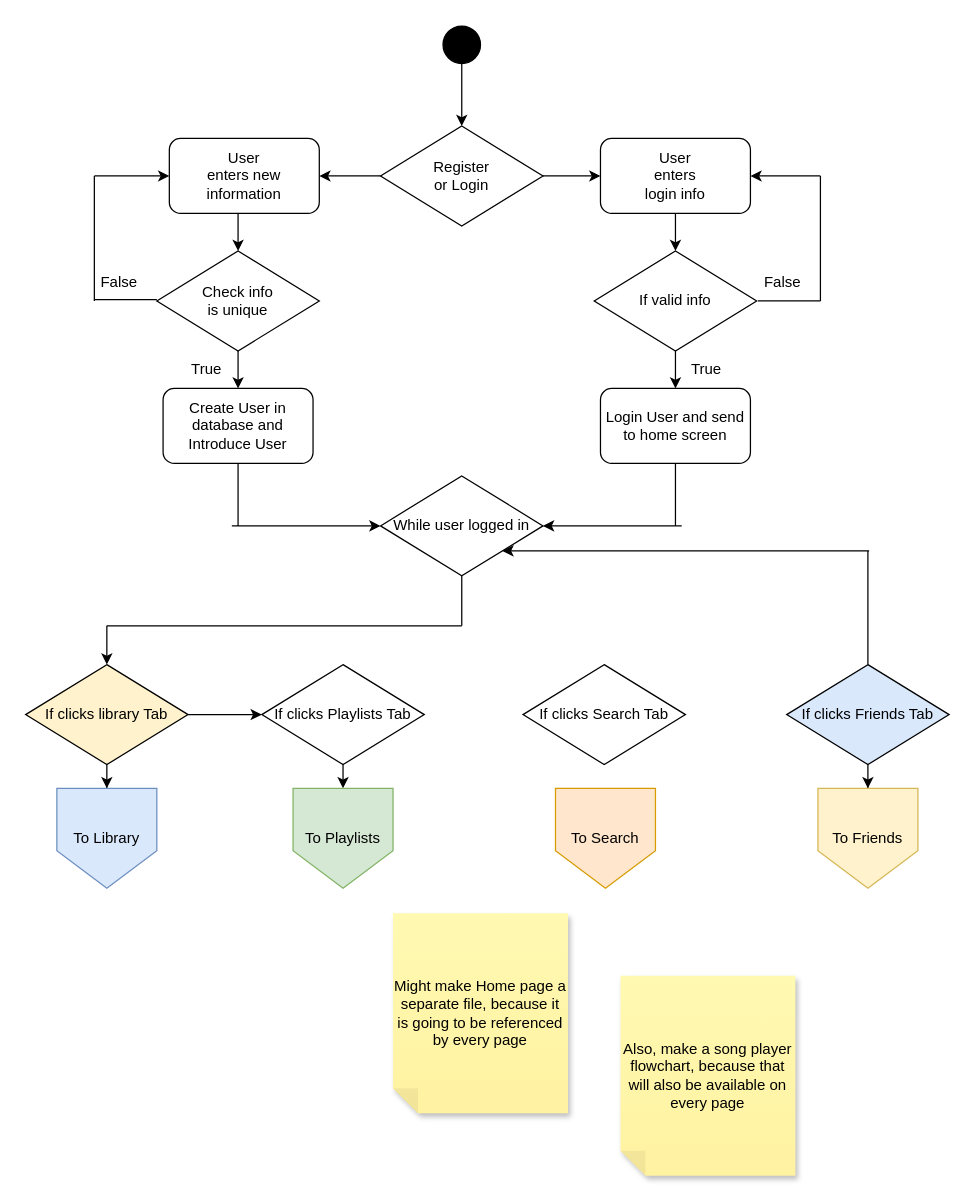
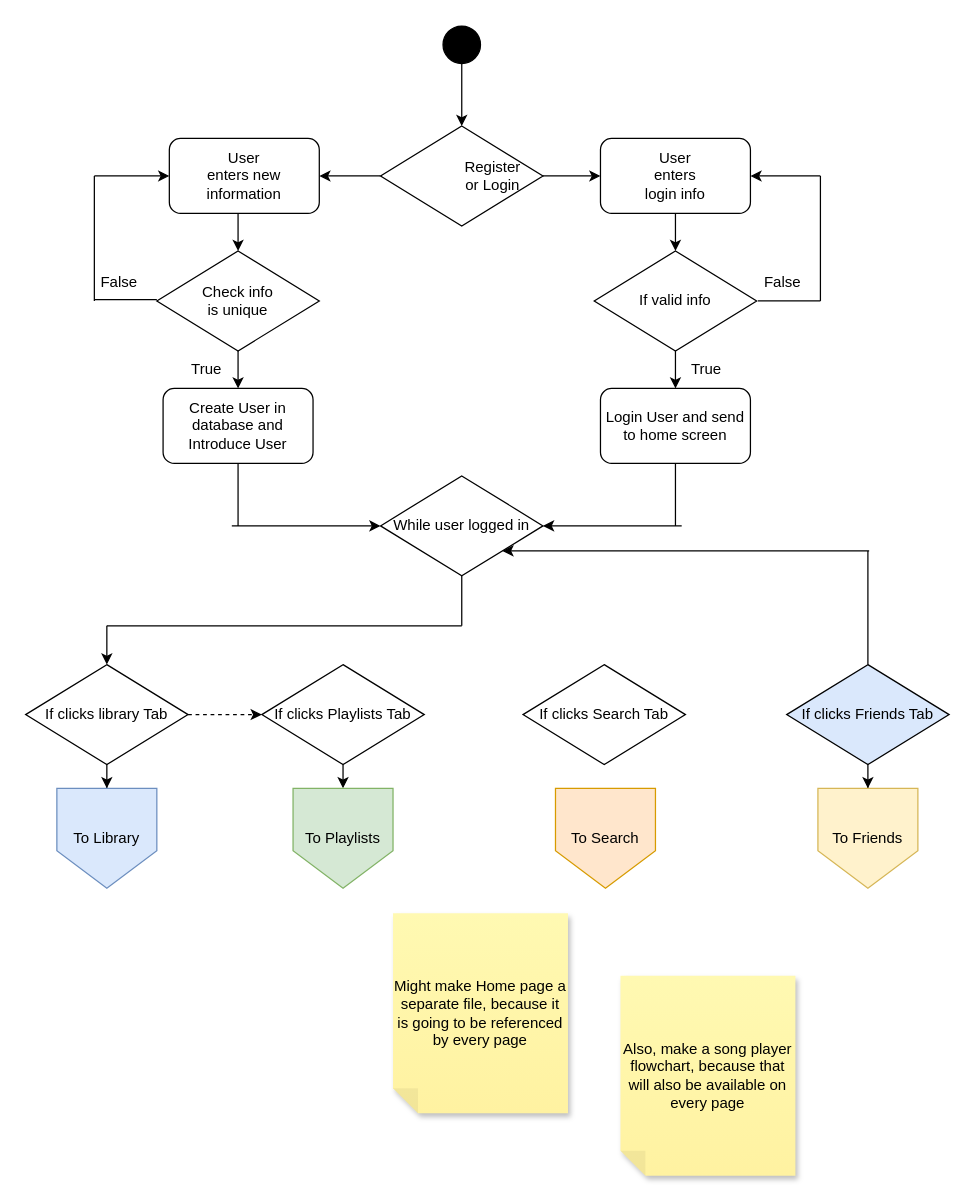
node "Register or Login": moved (462, 176) -> (493, 176)
node "If clicks library Tab": fillcolor #fff2cc -> #ffffff
edge "If clicks library Tab" -> "If clicks Playlists Tab": style solid -> dashed
